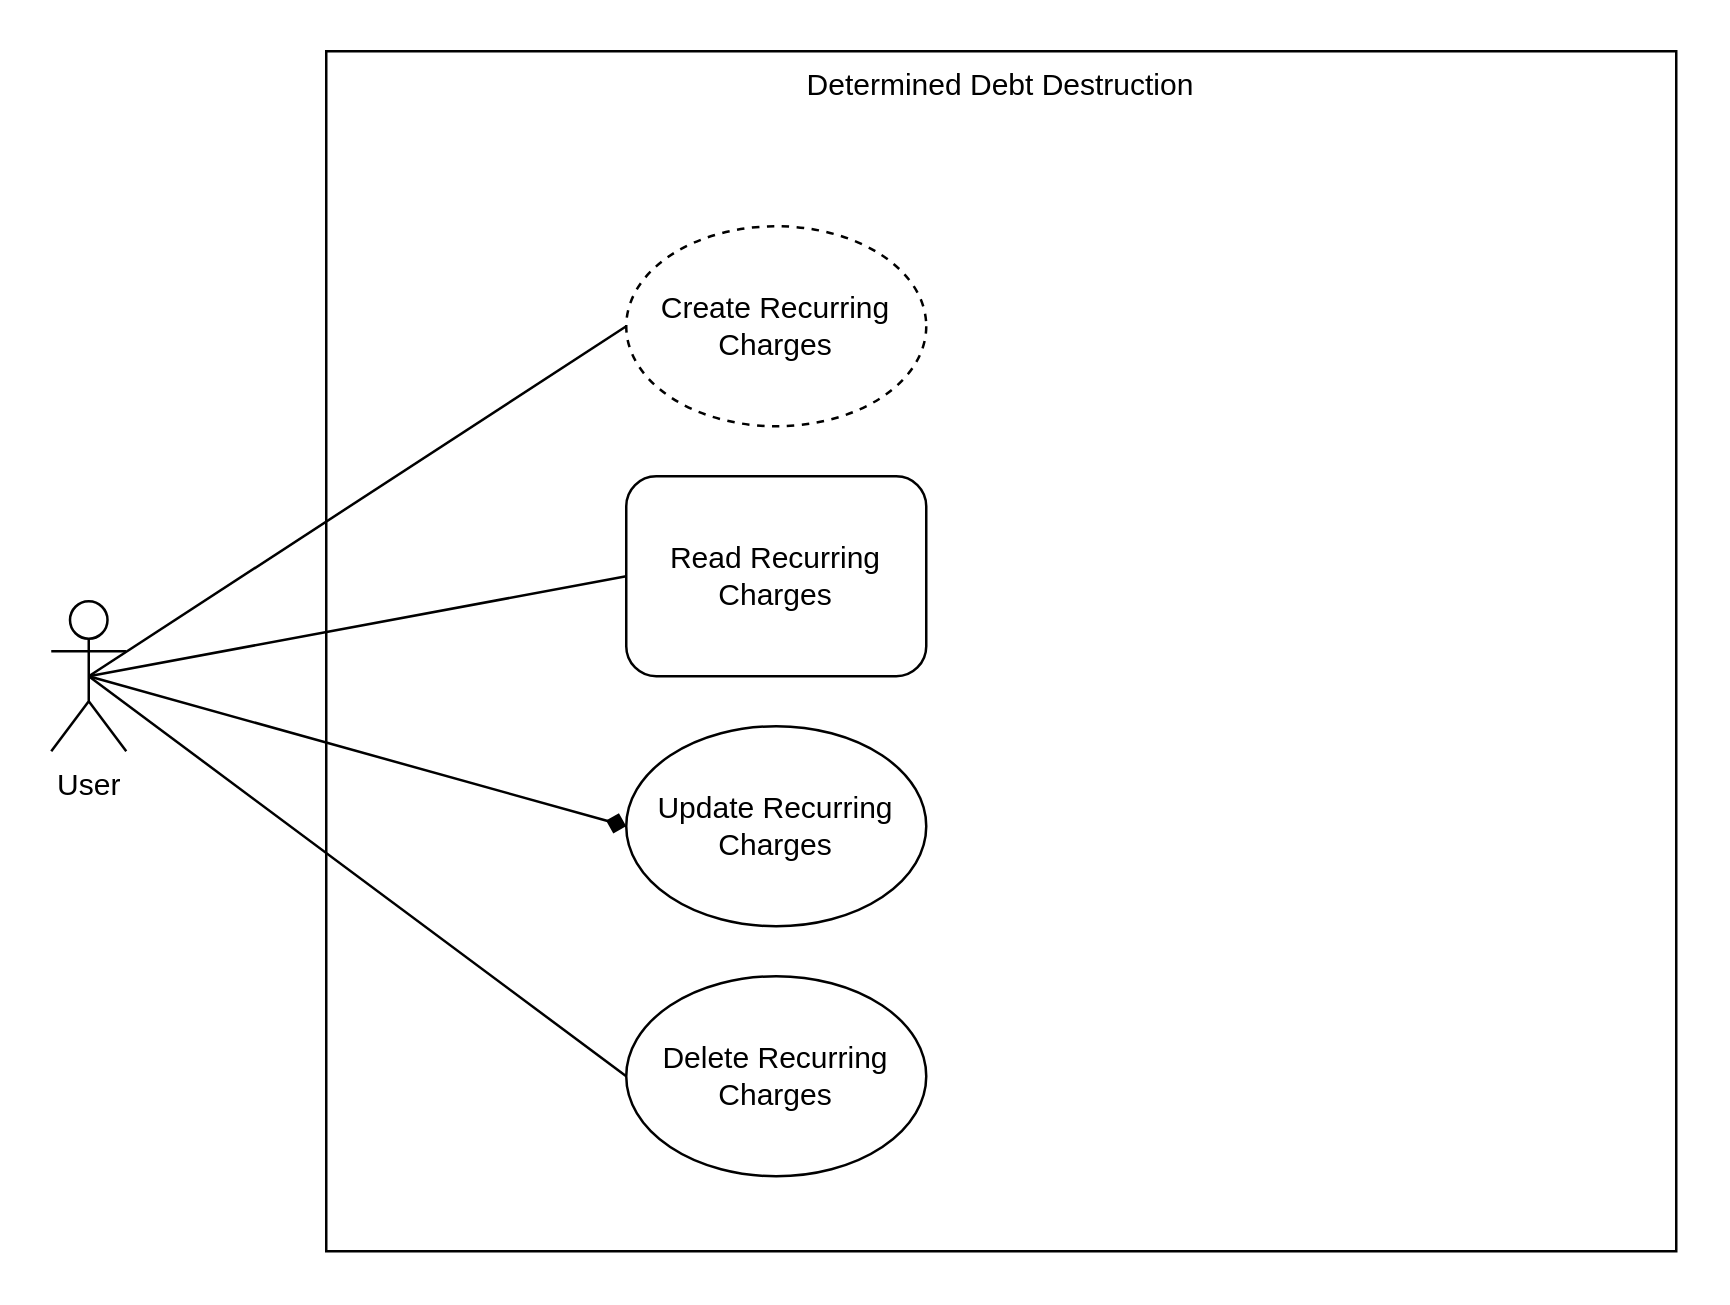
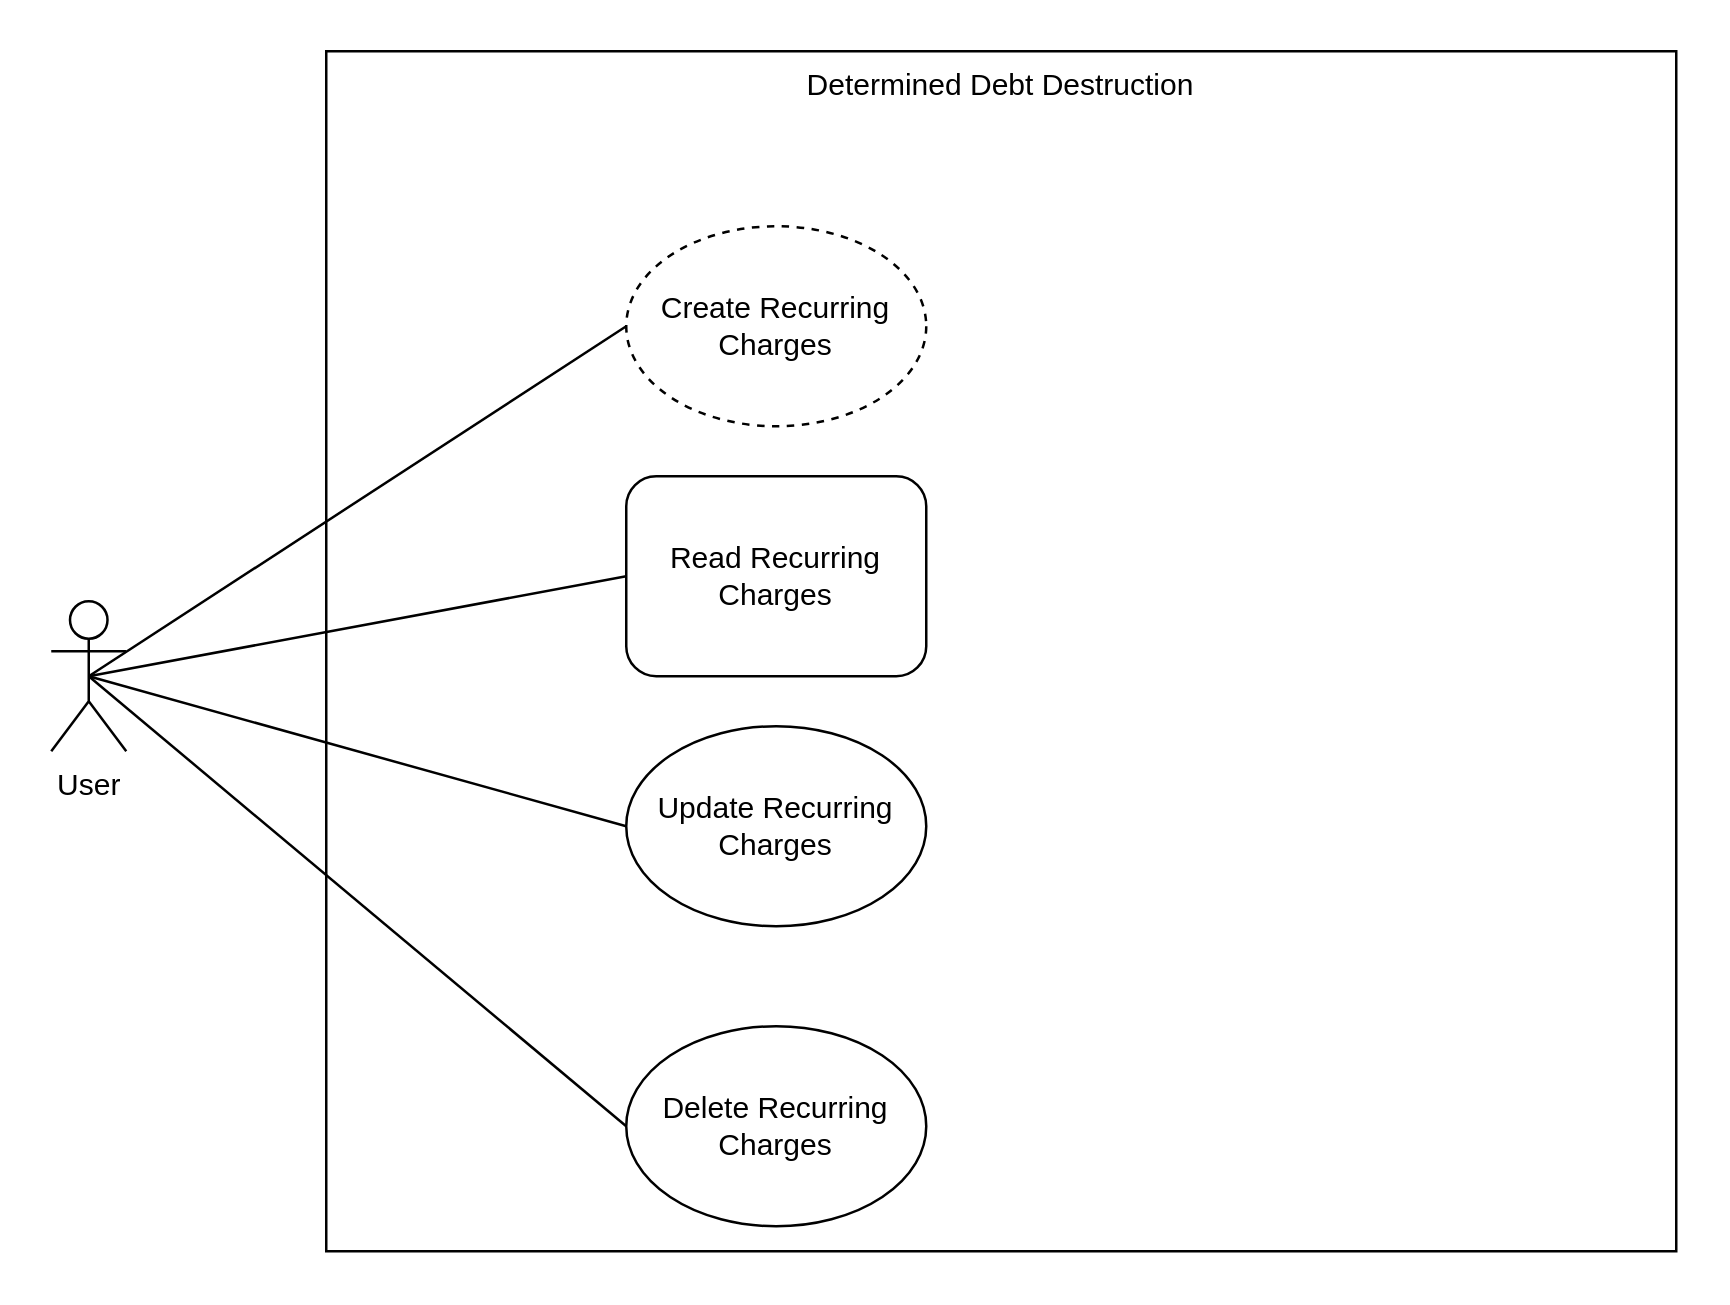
edge "User" -> "Update Recurring Charges": arrowhead diamond -> none
node "Delete Recurring Charges": moved (776, 1076) -> (776, 1126)
